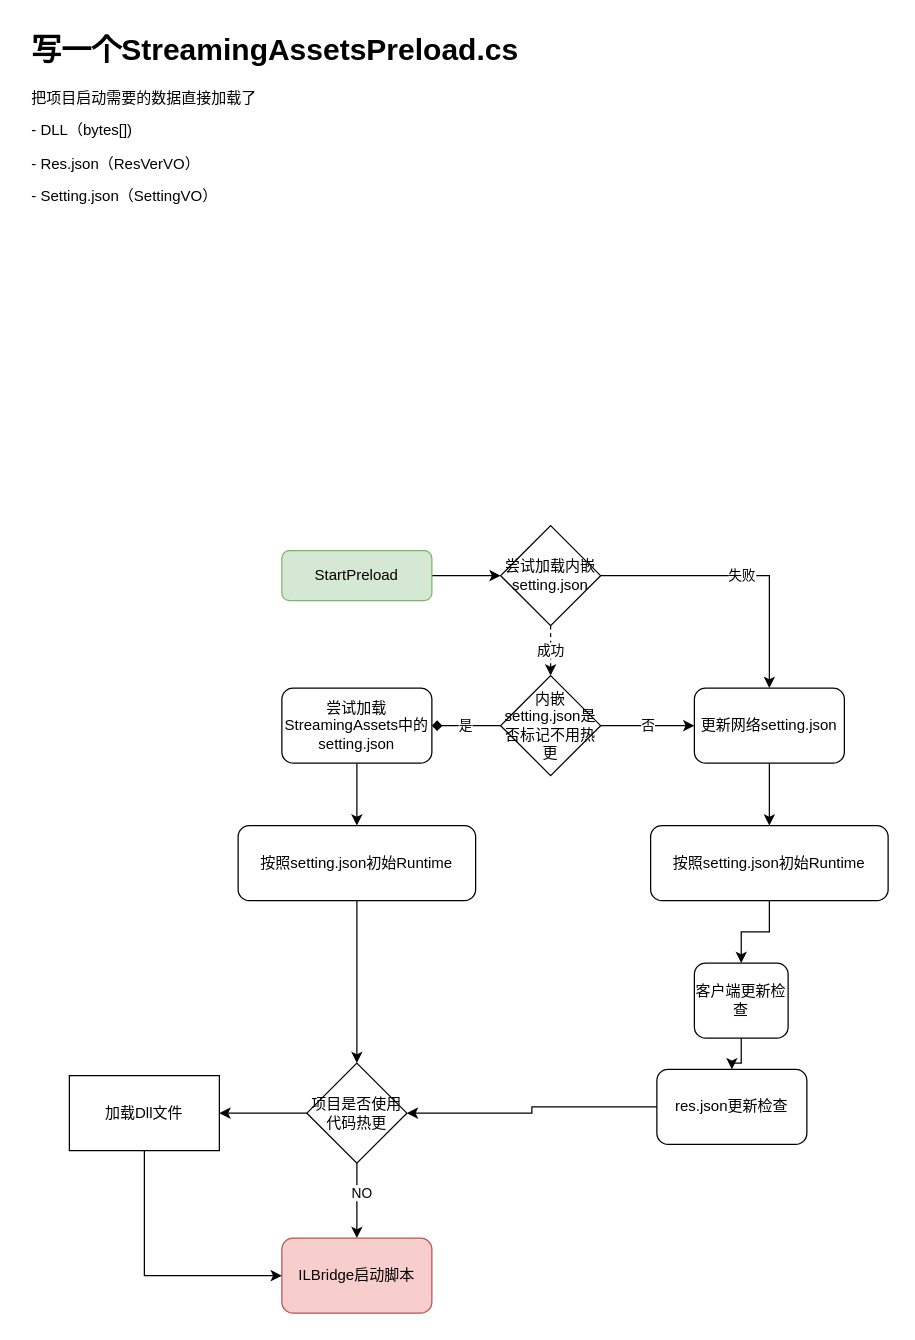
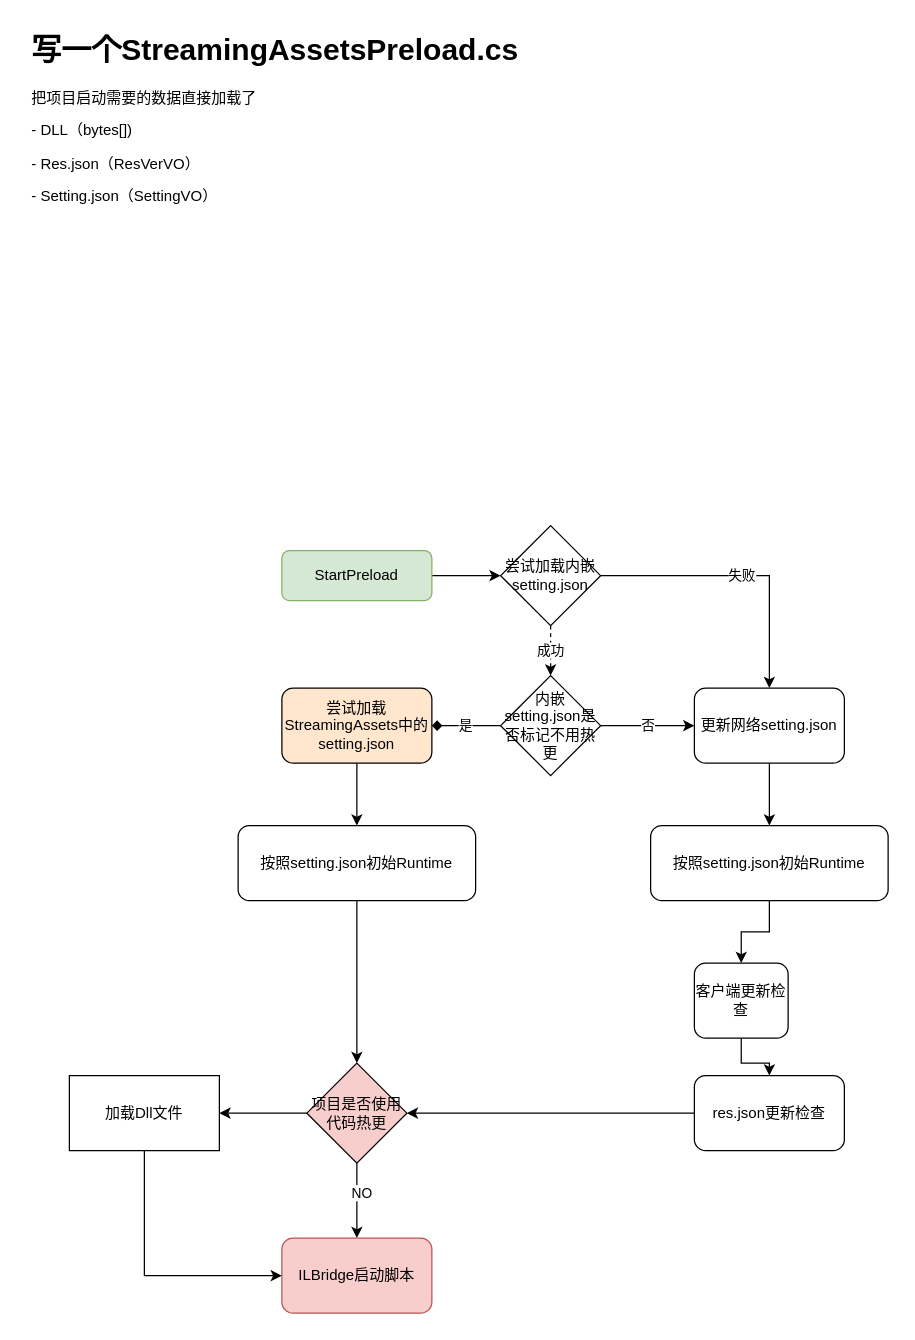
node "尝试加载StreamingAssets中的setting.json": fillcolor #ffffff -> #ffe6cc
node "res.json更新检查": moved (732, 1107) -> (769, 1113)
node "项目是否使用代码热更": fillcolor #ffffff -> #f8cecc
